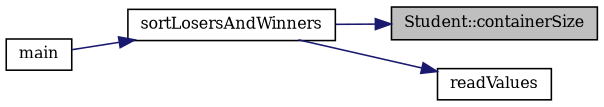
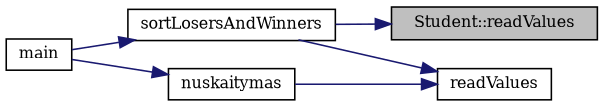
node "Student::containerSize": label "Student::containerSize" -> "Student::readValues"
node "nuskaitymas": added
